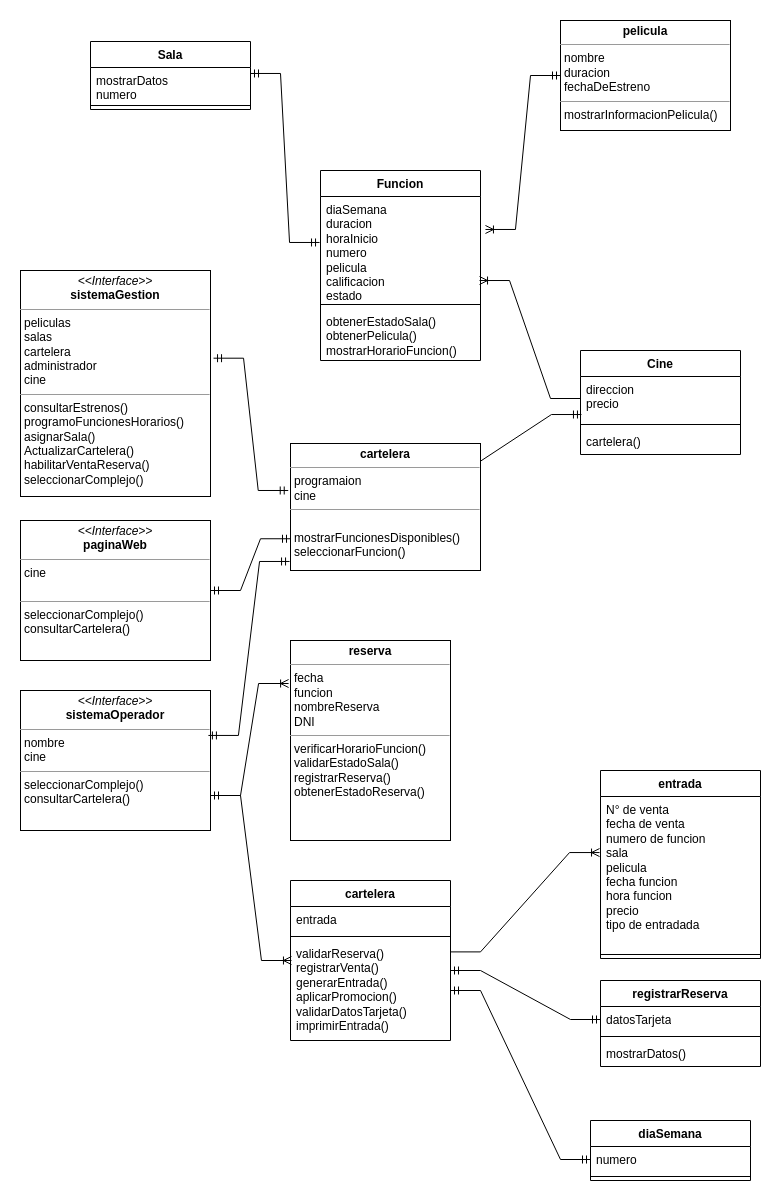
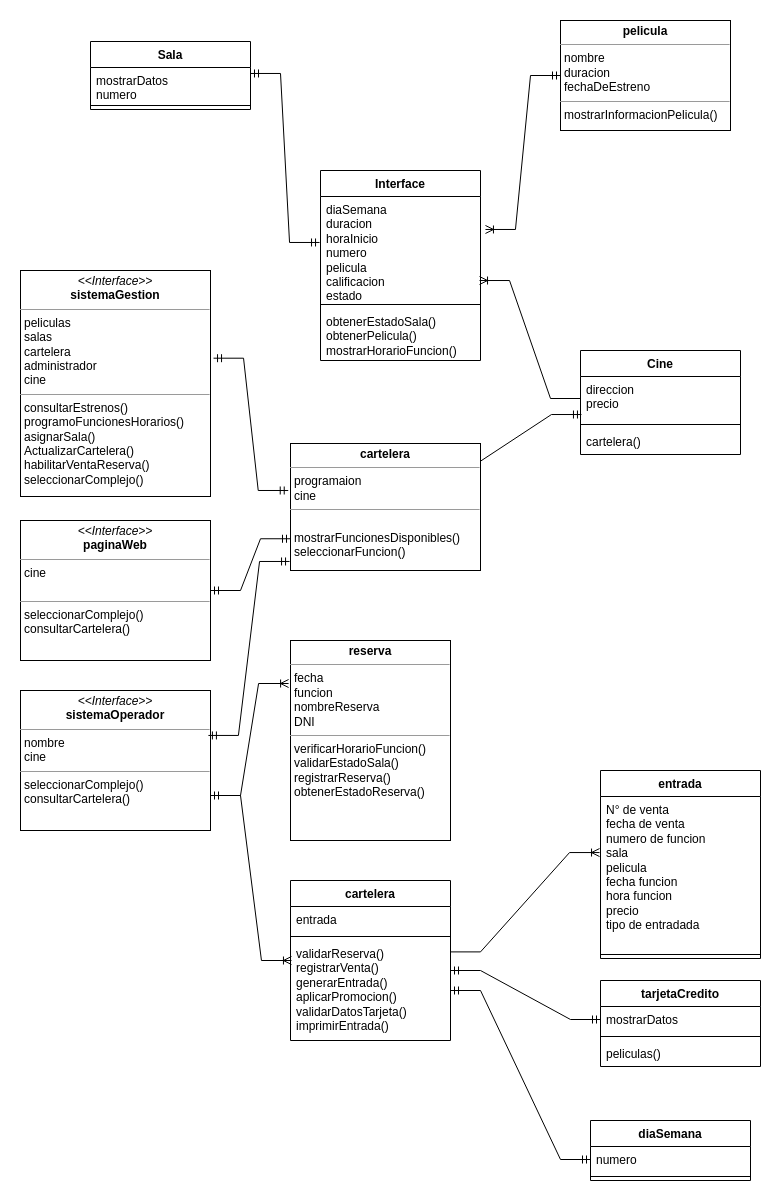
node "Funcion": label "Funcion" -> "Interface"
node "registrarReserva": label "registrarReserva" -> "tarjetaCredito"
node "datosTarjeta": label "datosTarjeta" -> "mostrarDatos"
node "mostrarDatos()": label "mostrarDatos()" -> "peliculas()"
